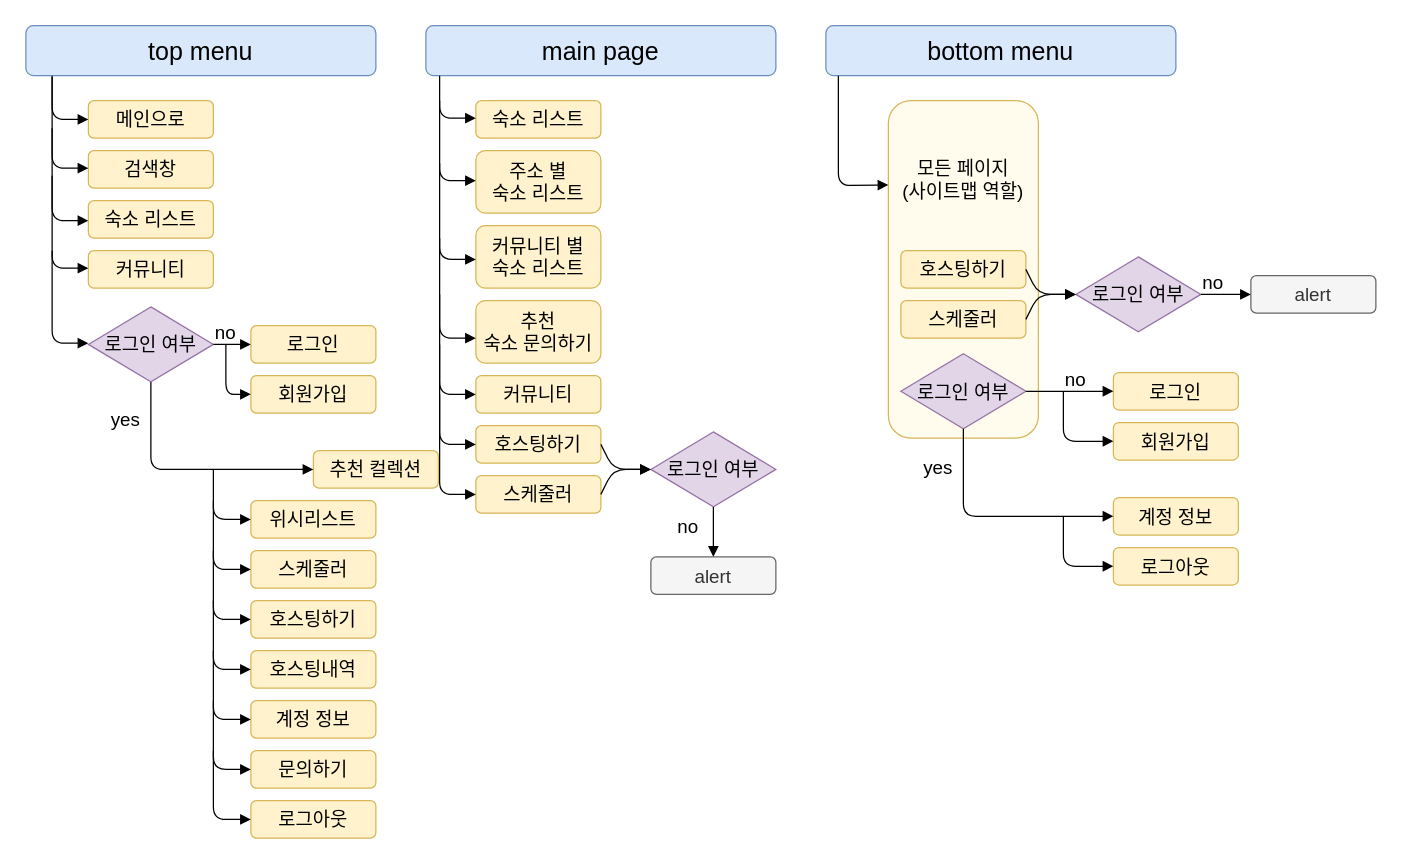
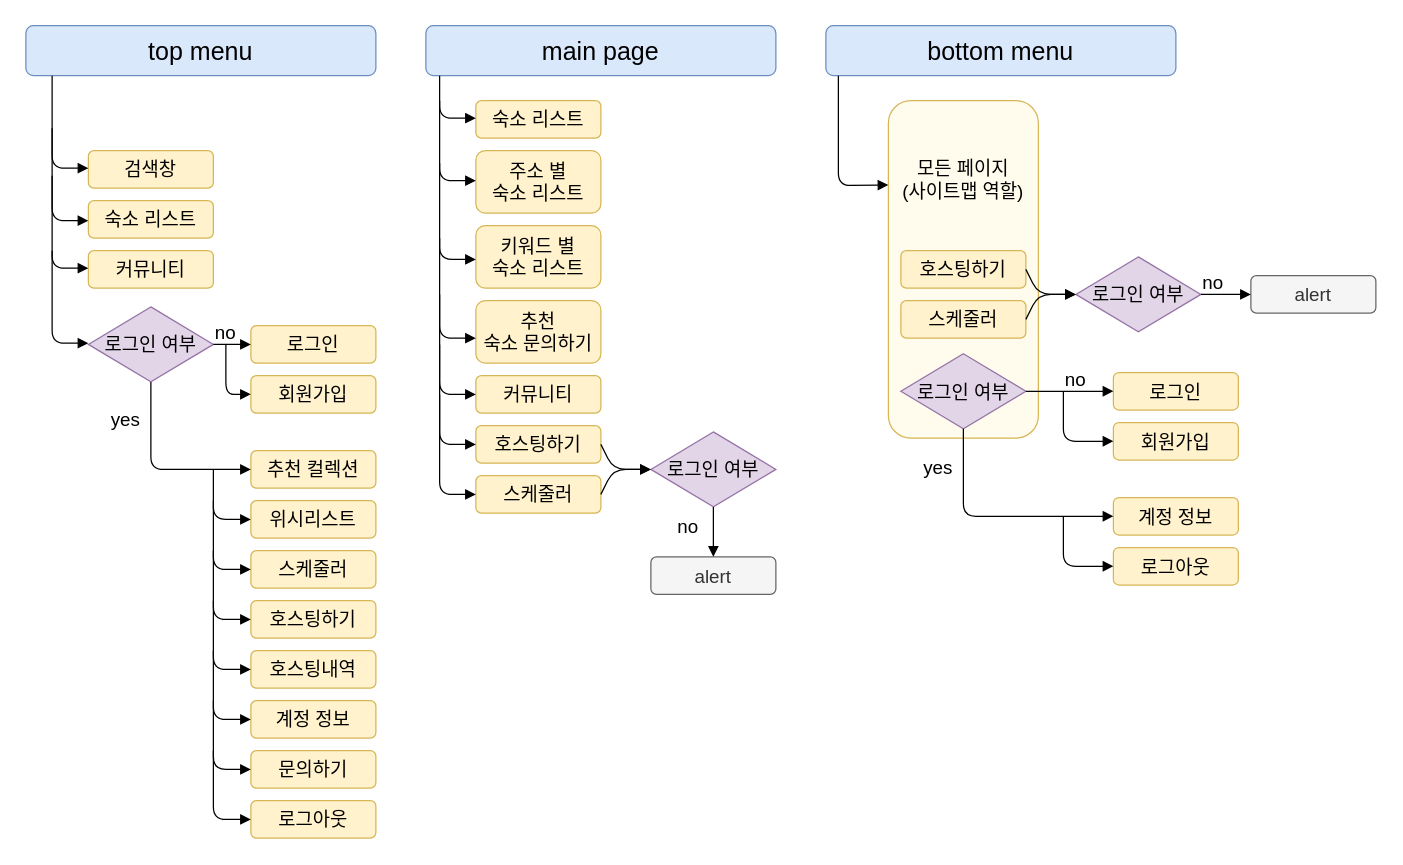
edge "top menu" -> "메인으로": removed
node "메인으로": removed
node "커뮤니티 별 숙소 리스트": label "커뮤니티 별 숙소 리스트" -> "키워드 별 숙소 리스트"
node "추천 컬렉션": moved (376, 469) -> (313, 469)
